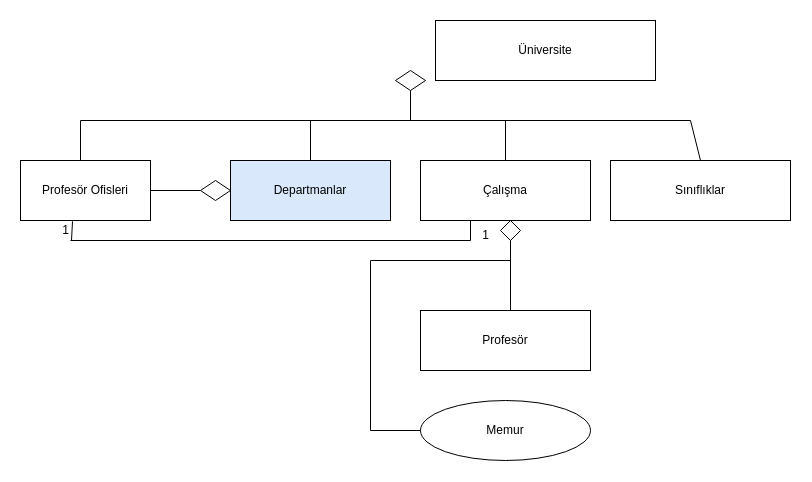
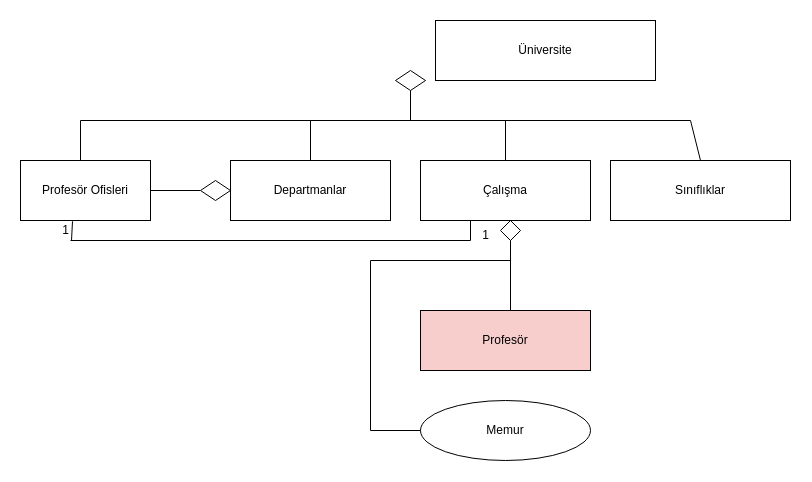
node "Departmanlar": fillcolor #dae8fc -> #ffffff
node "Profesör": fillcolor #ffffff -> #f8cecc
